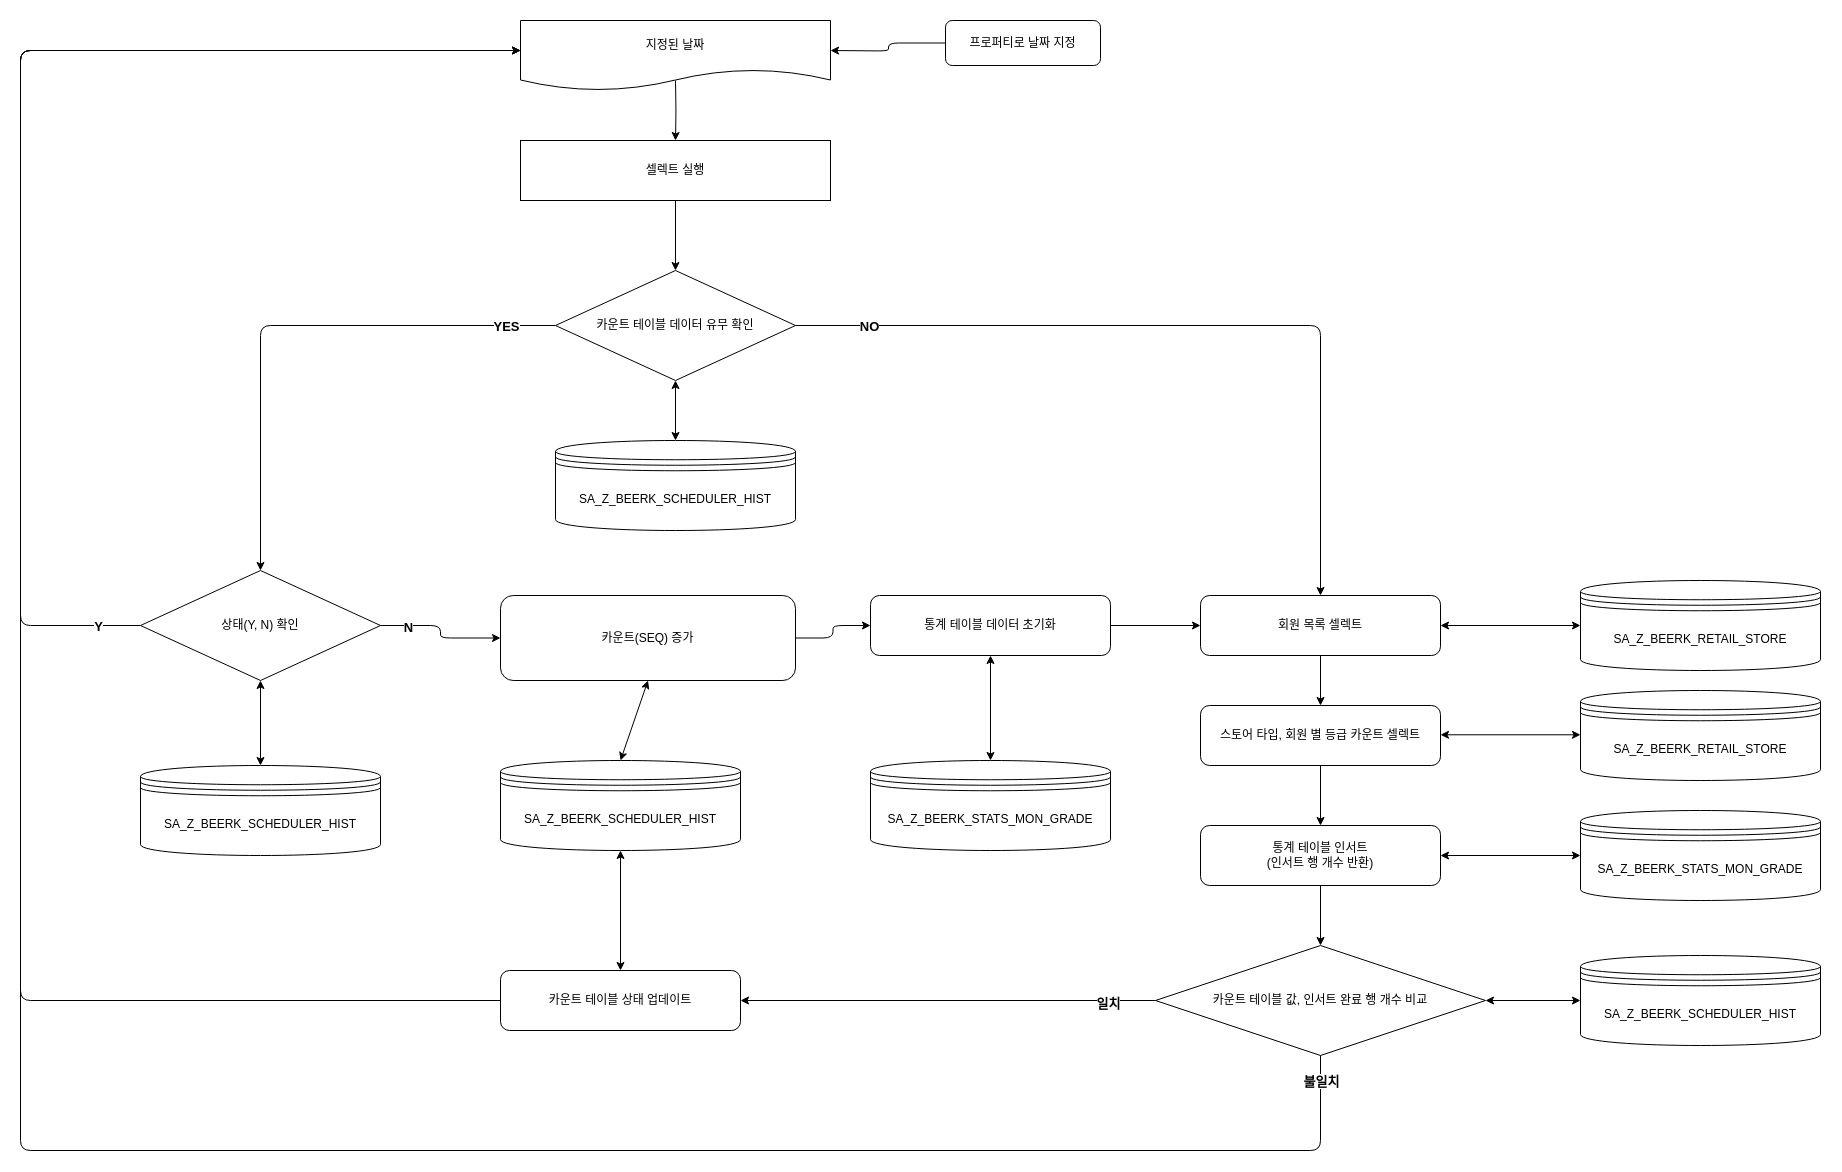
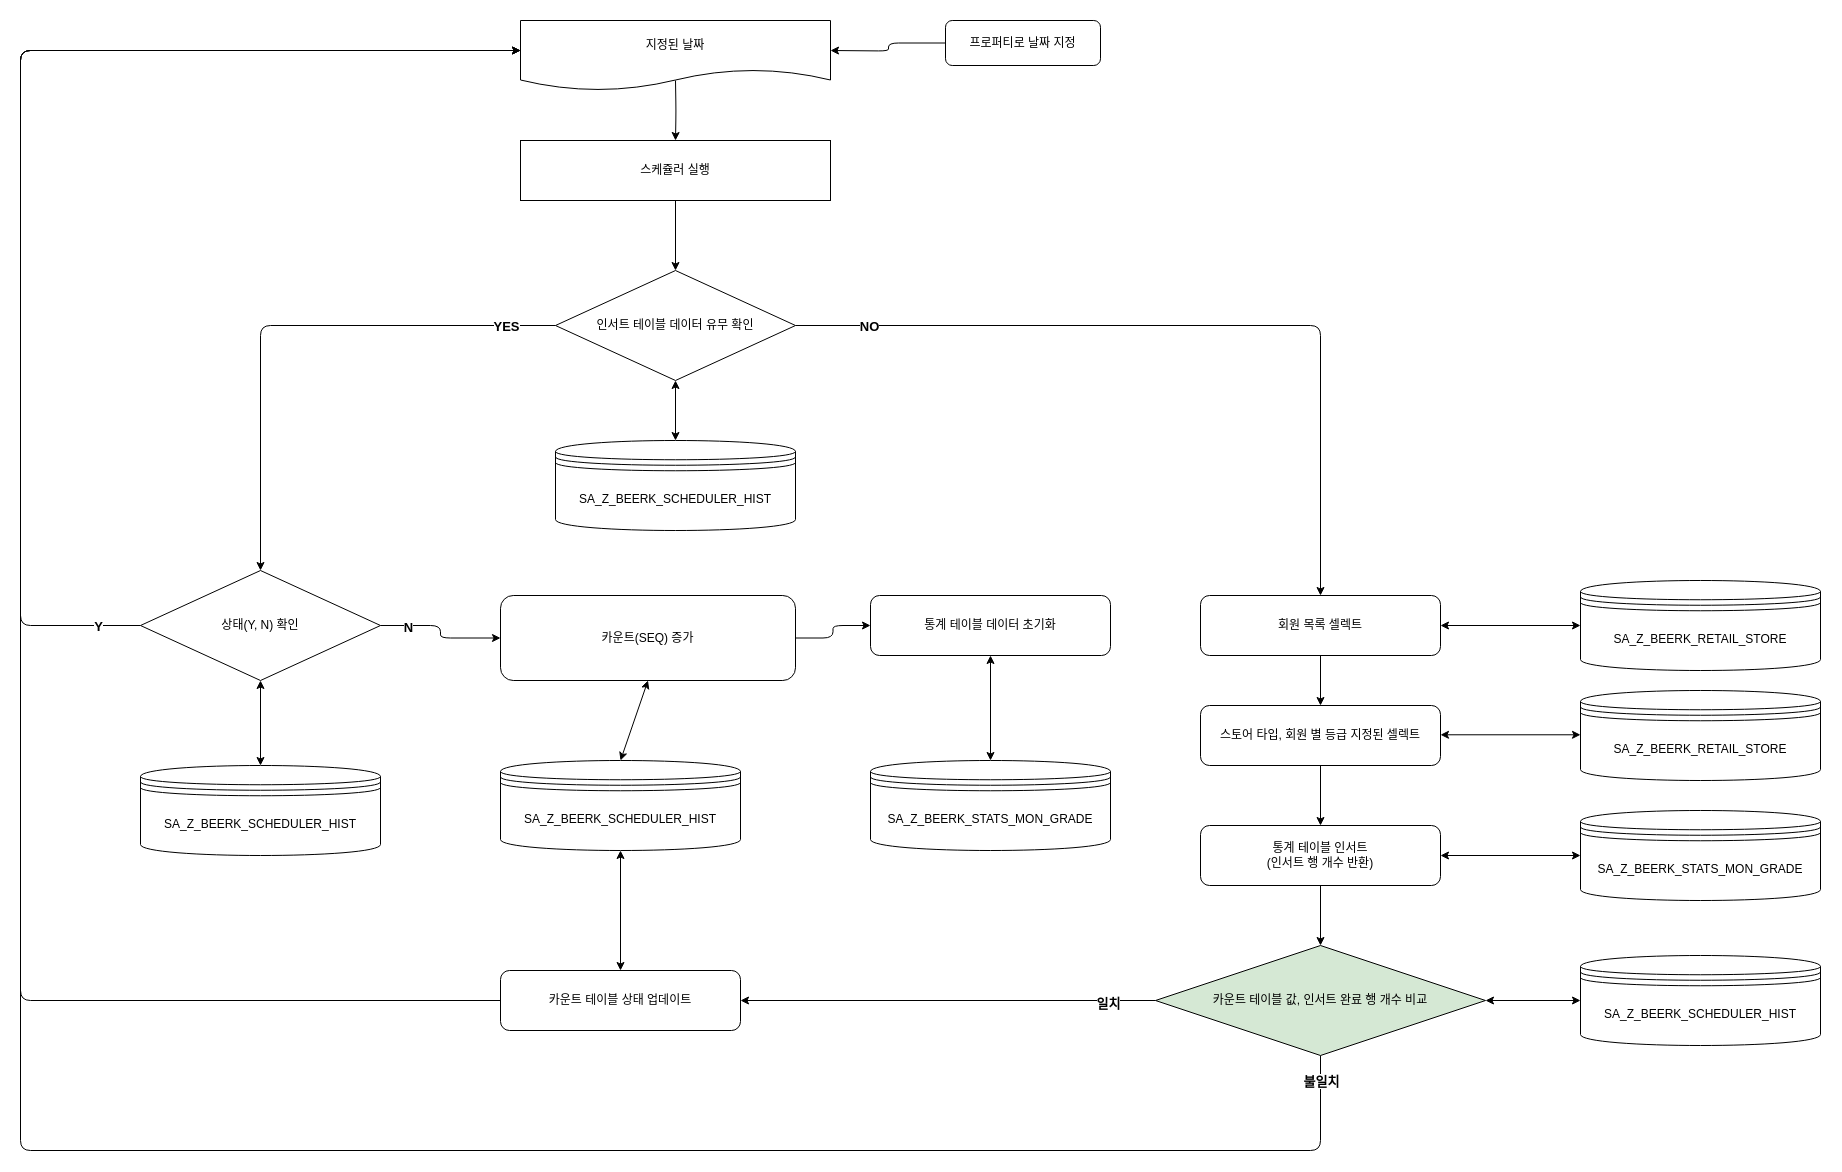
node "셀렉트 실행": label "셀렉트 실행" -> "스케쥴러 실행"
node "카운트 테이블 데이터 유무 확인": label "카운트 테이블 데이터 유무 확인" -> "인서트 테이블 데이터 유무 확인"
edge "통계 테이블 데이터 초기화" -> "회원 목록 셀렉트": removed
node "스토어 타입, 회원 별 등급 카운트 셀렉트": label "스토어 타입, 회원 별 등급 카운트 셀렉트" -> "스토어 타입, 회원 별 등급 지정된 셀렉트"
node "카운트 테이블 값, 인서트 완료 행 개수 비교": fillcolor #ffffff -> #d5e8d4
